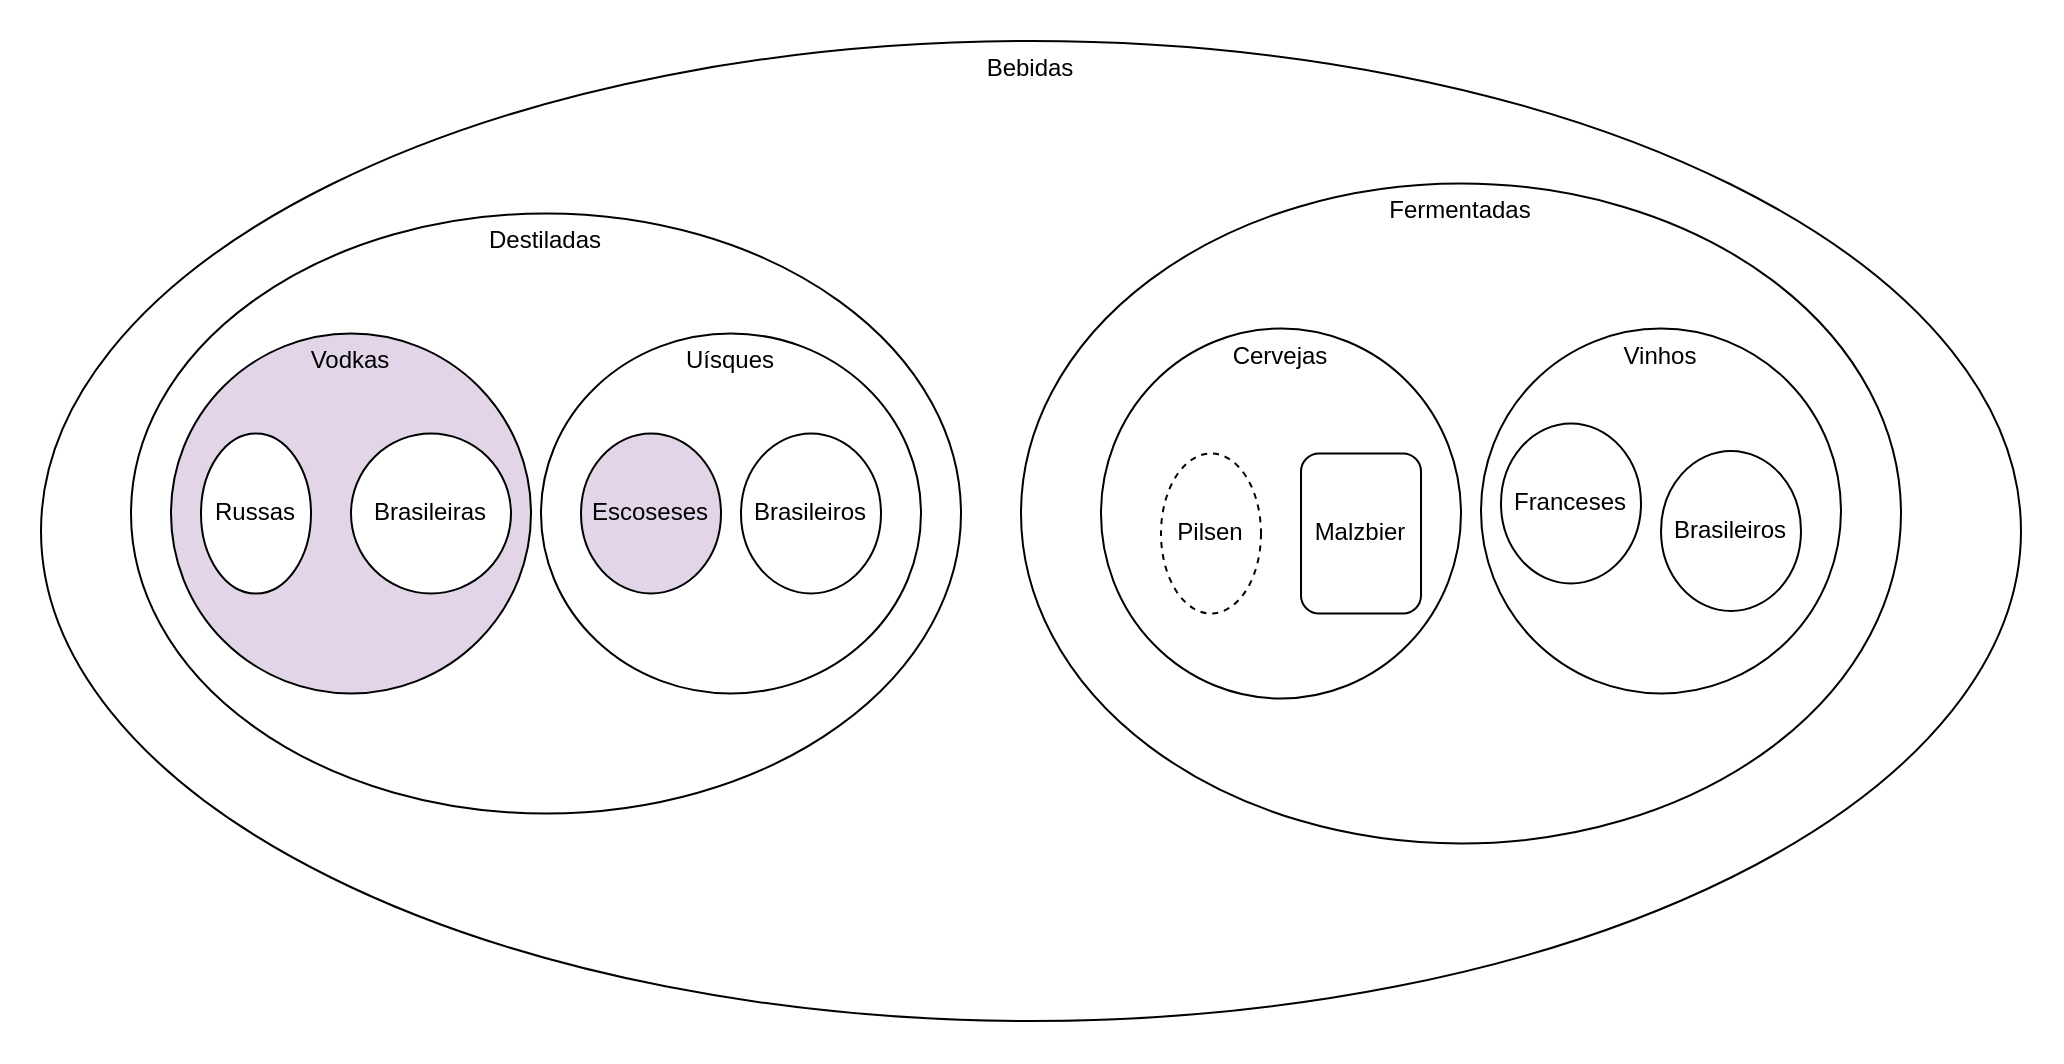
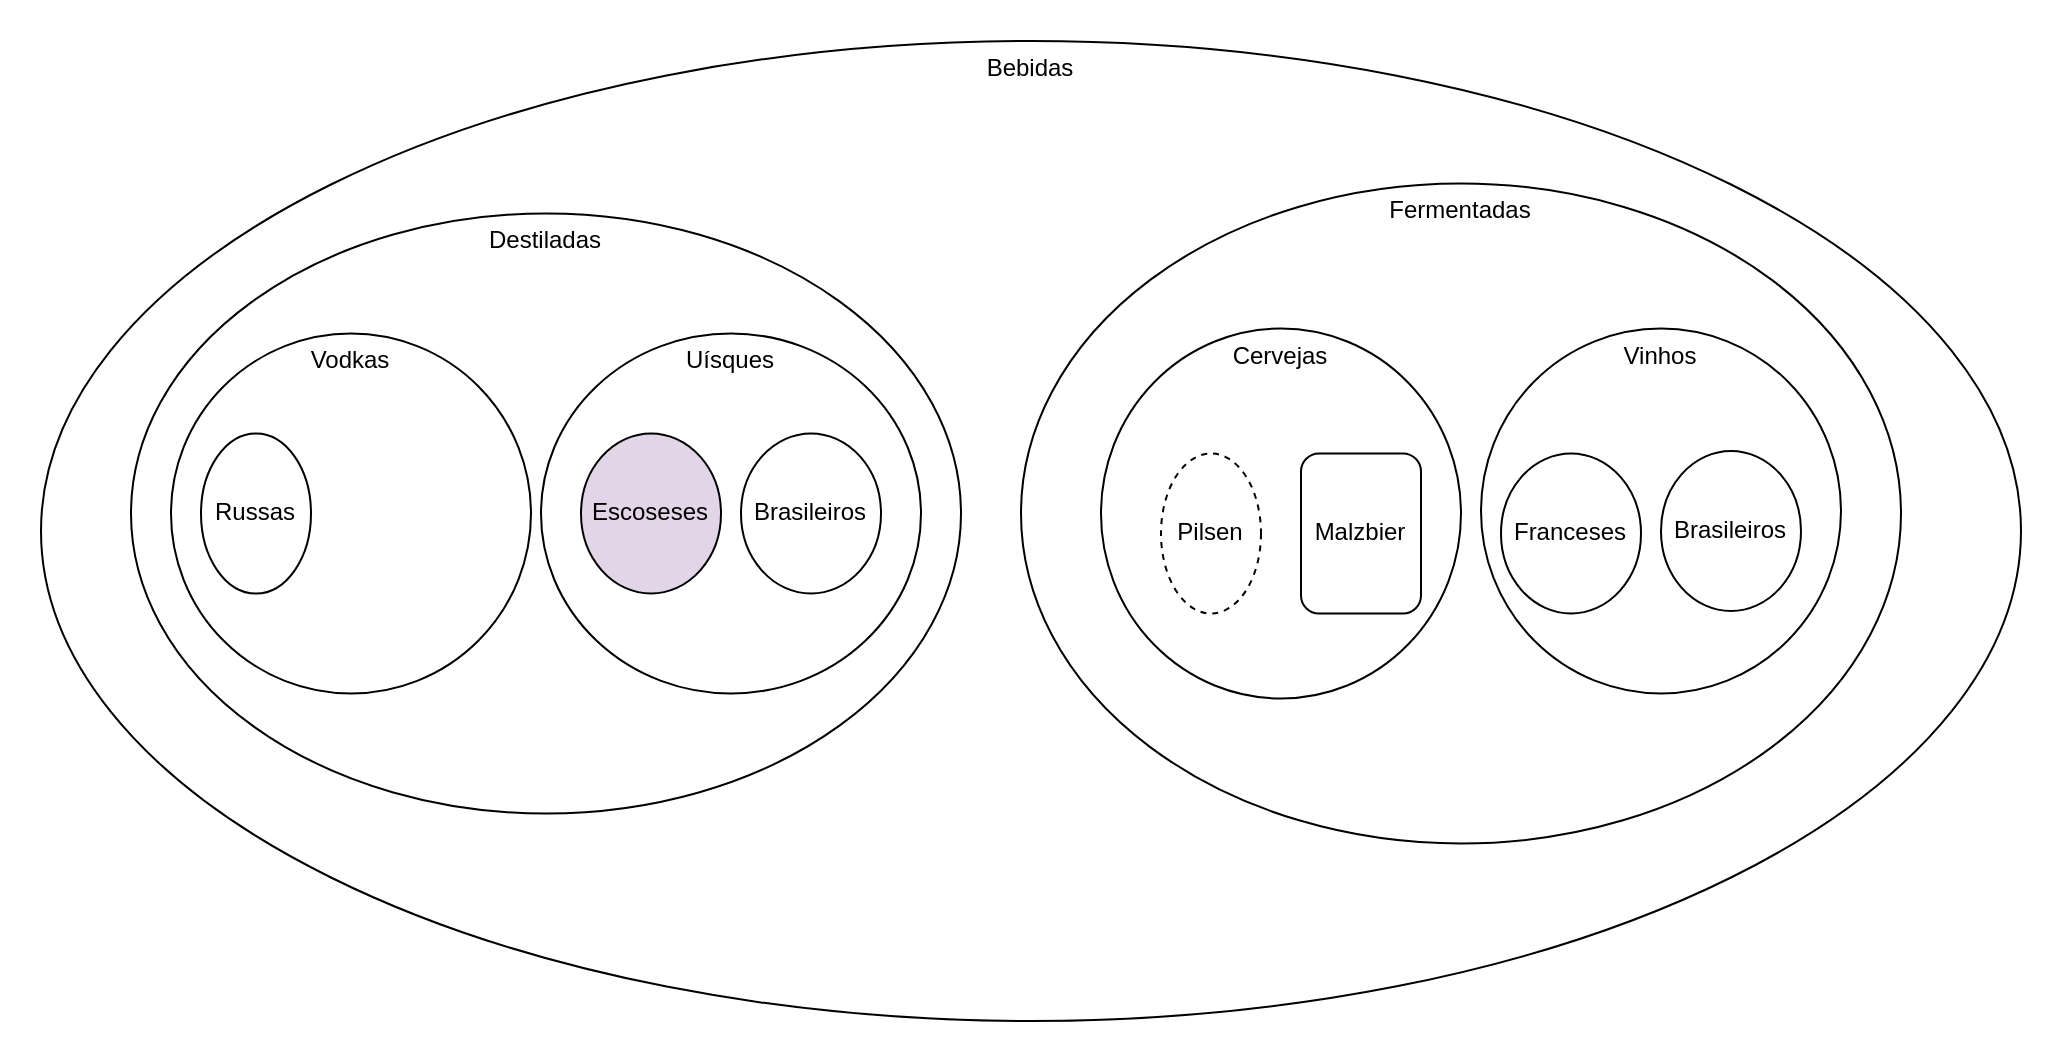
node "Vodkas": fillcolor #e1d5e7 -> #ffffff
node "Franceses": moved (1571, 504) -> (1571, 534)
node "Brasileiras": removed
